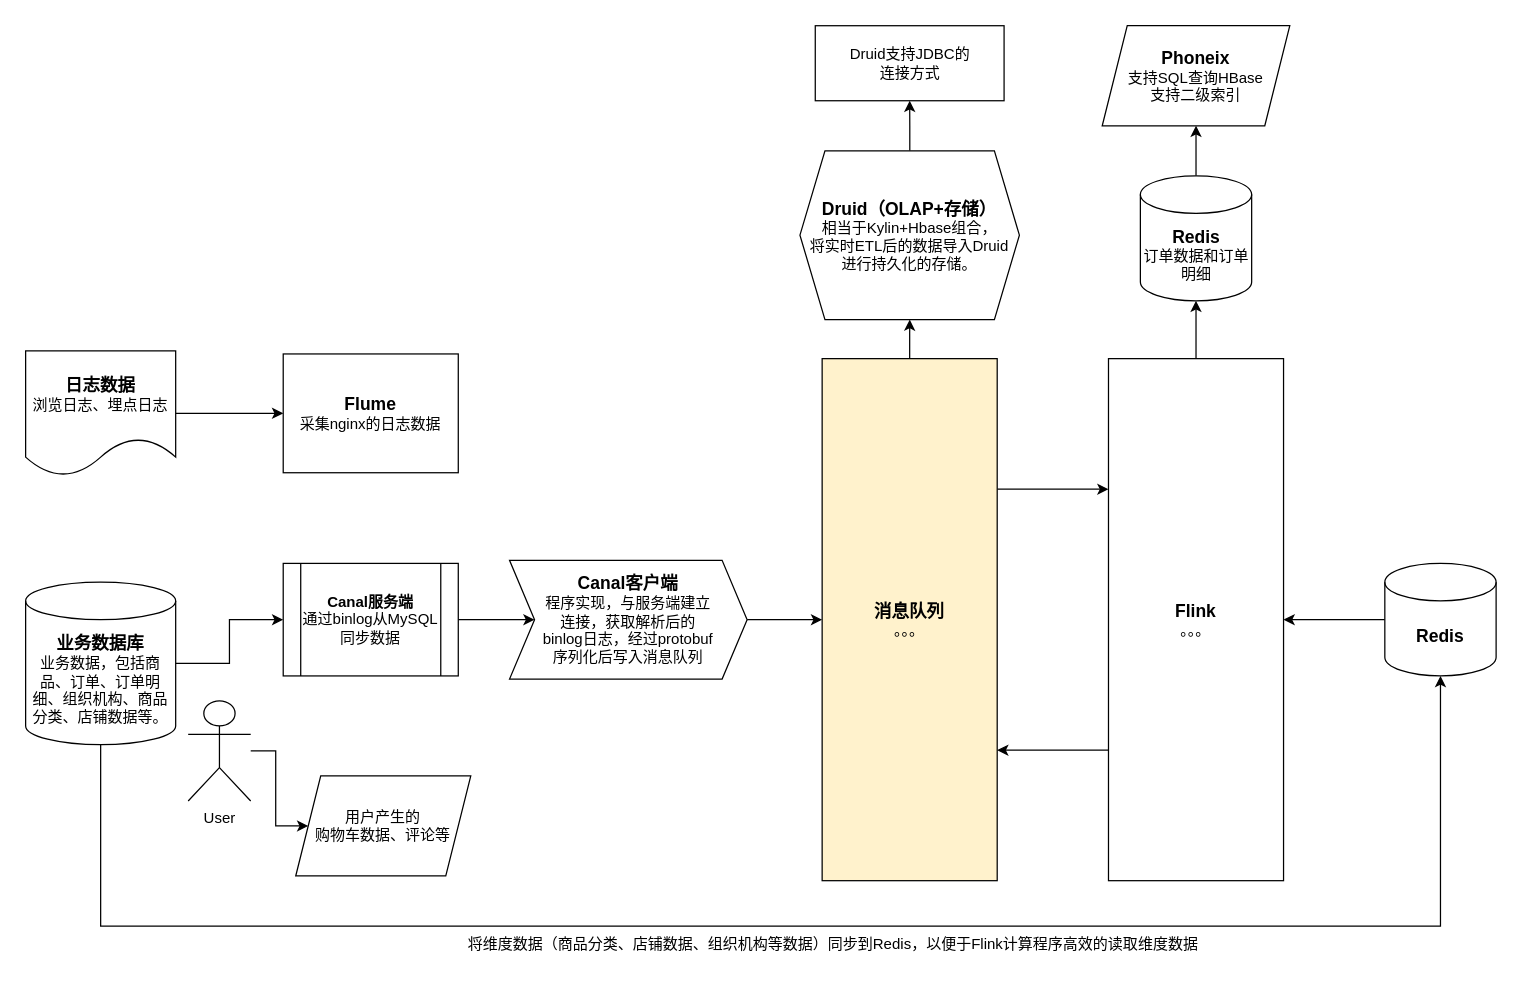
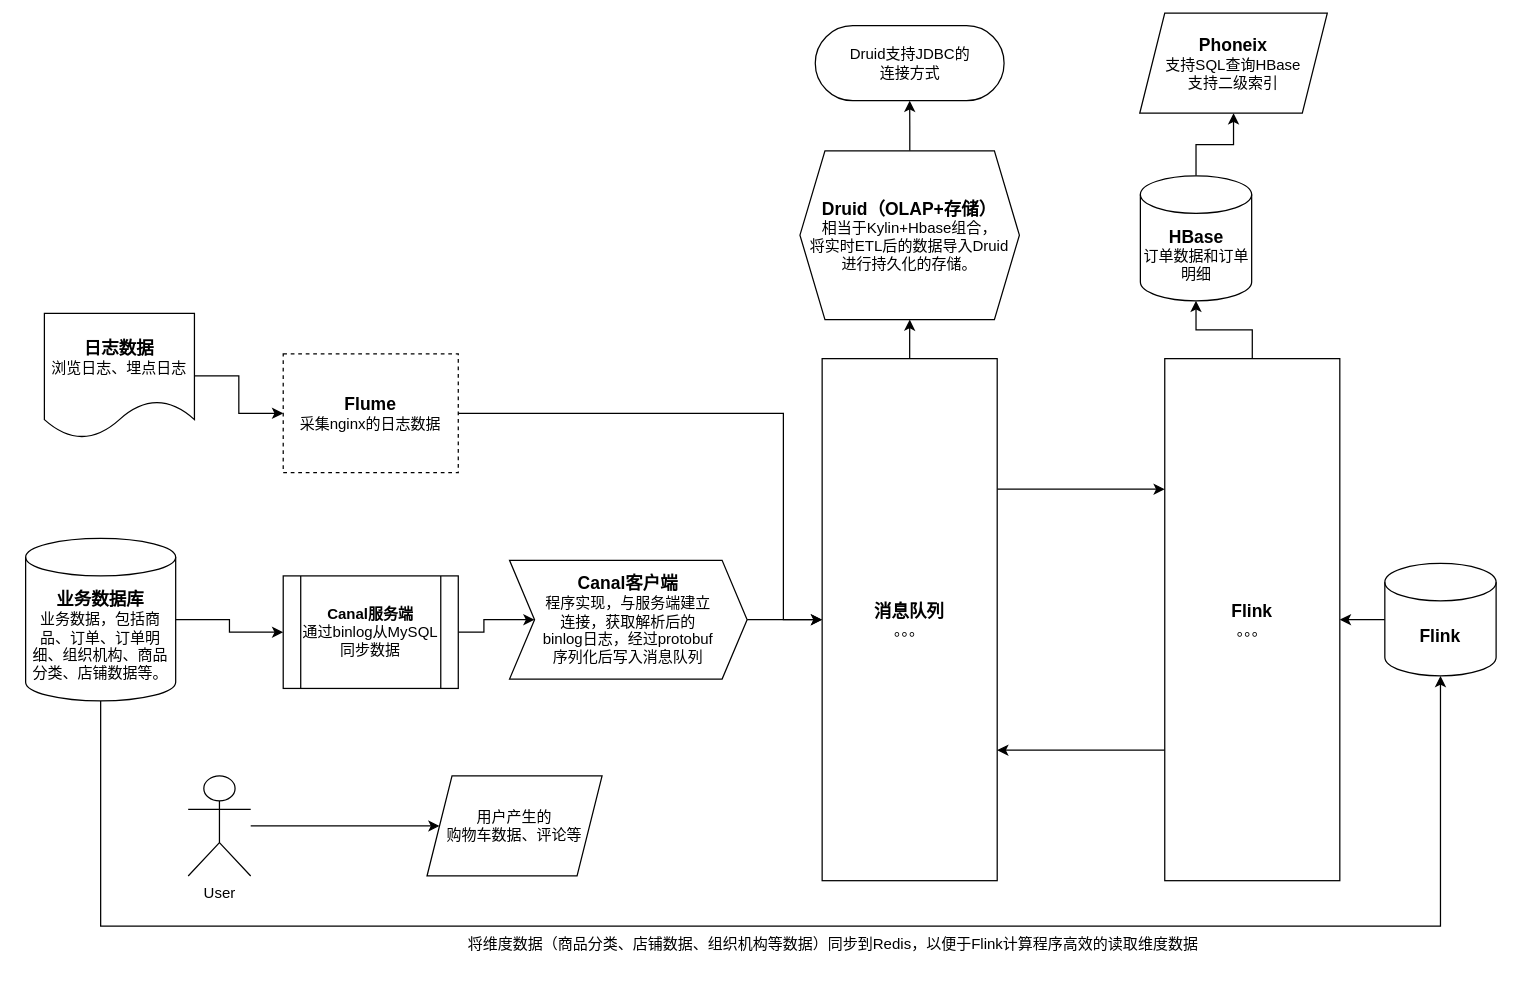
node "Druid支持JDBC的 连接方式": shape rectangle -> rounded rectangle
node "Phoneix 支持SQL查询HBase 支持二级索引": moved (1196, 76) -> (1233, 63)
node "Redis 订单数据和订单明细": label "Redis 订单数据和订单明细" -> "HBase 订单数据和订单明细"
node "日志数据 浏览日志、埋点日志": moved (101, 413) -> (119, 376)
node "Flume 采集nginx的日志数据": style solid -> dashed
edge "Flume 采集nginx的日志数据" -> "消息队列 。。。": added
node "Canal服务端 通过binlog从MySQL同步数据": moved (371, 619) -> (371, 632)
node "消息队列 。。。": fillcolor #fff2cc -> #ffffff
node "Flink 。。。": moved (1196, 619) -> (1252, 619)
node "Redis": label "Redis" -> "Flink"
node "业务数据库 业务数据，包括商品、订单、订单明细、组织机构、商品分类、店铺数据等。": moved (101, 663) -> (101, 619)
node "User": moved (219, 751) -> (219, 826)
node "用户产生的 购物车数据、评论等": moved (383, 826) -> (514, 826)
